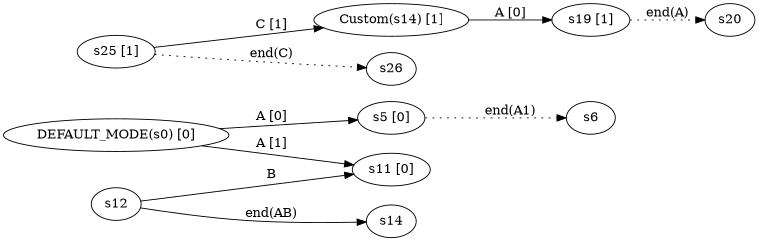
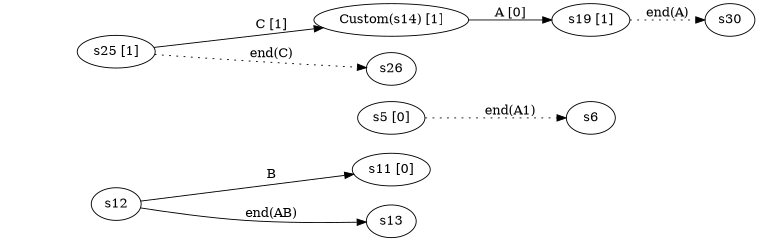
node "s20": label "s20" -> "s30"
node "DEFAULT_MODE(s0) [0]": removed
node "s14": label "s14" -> "s13"
